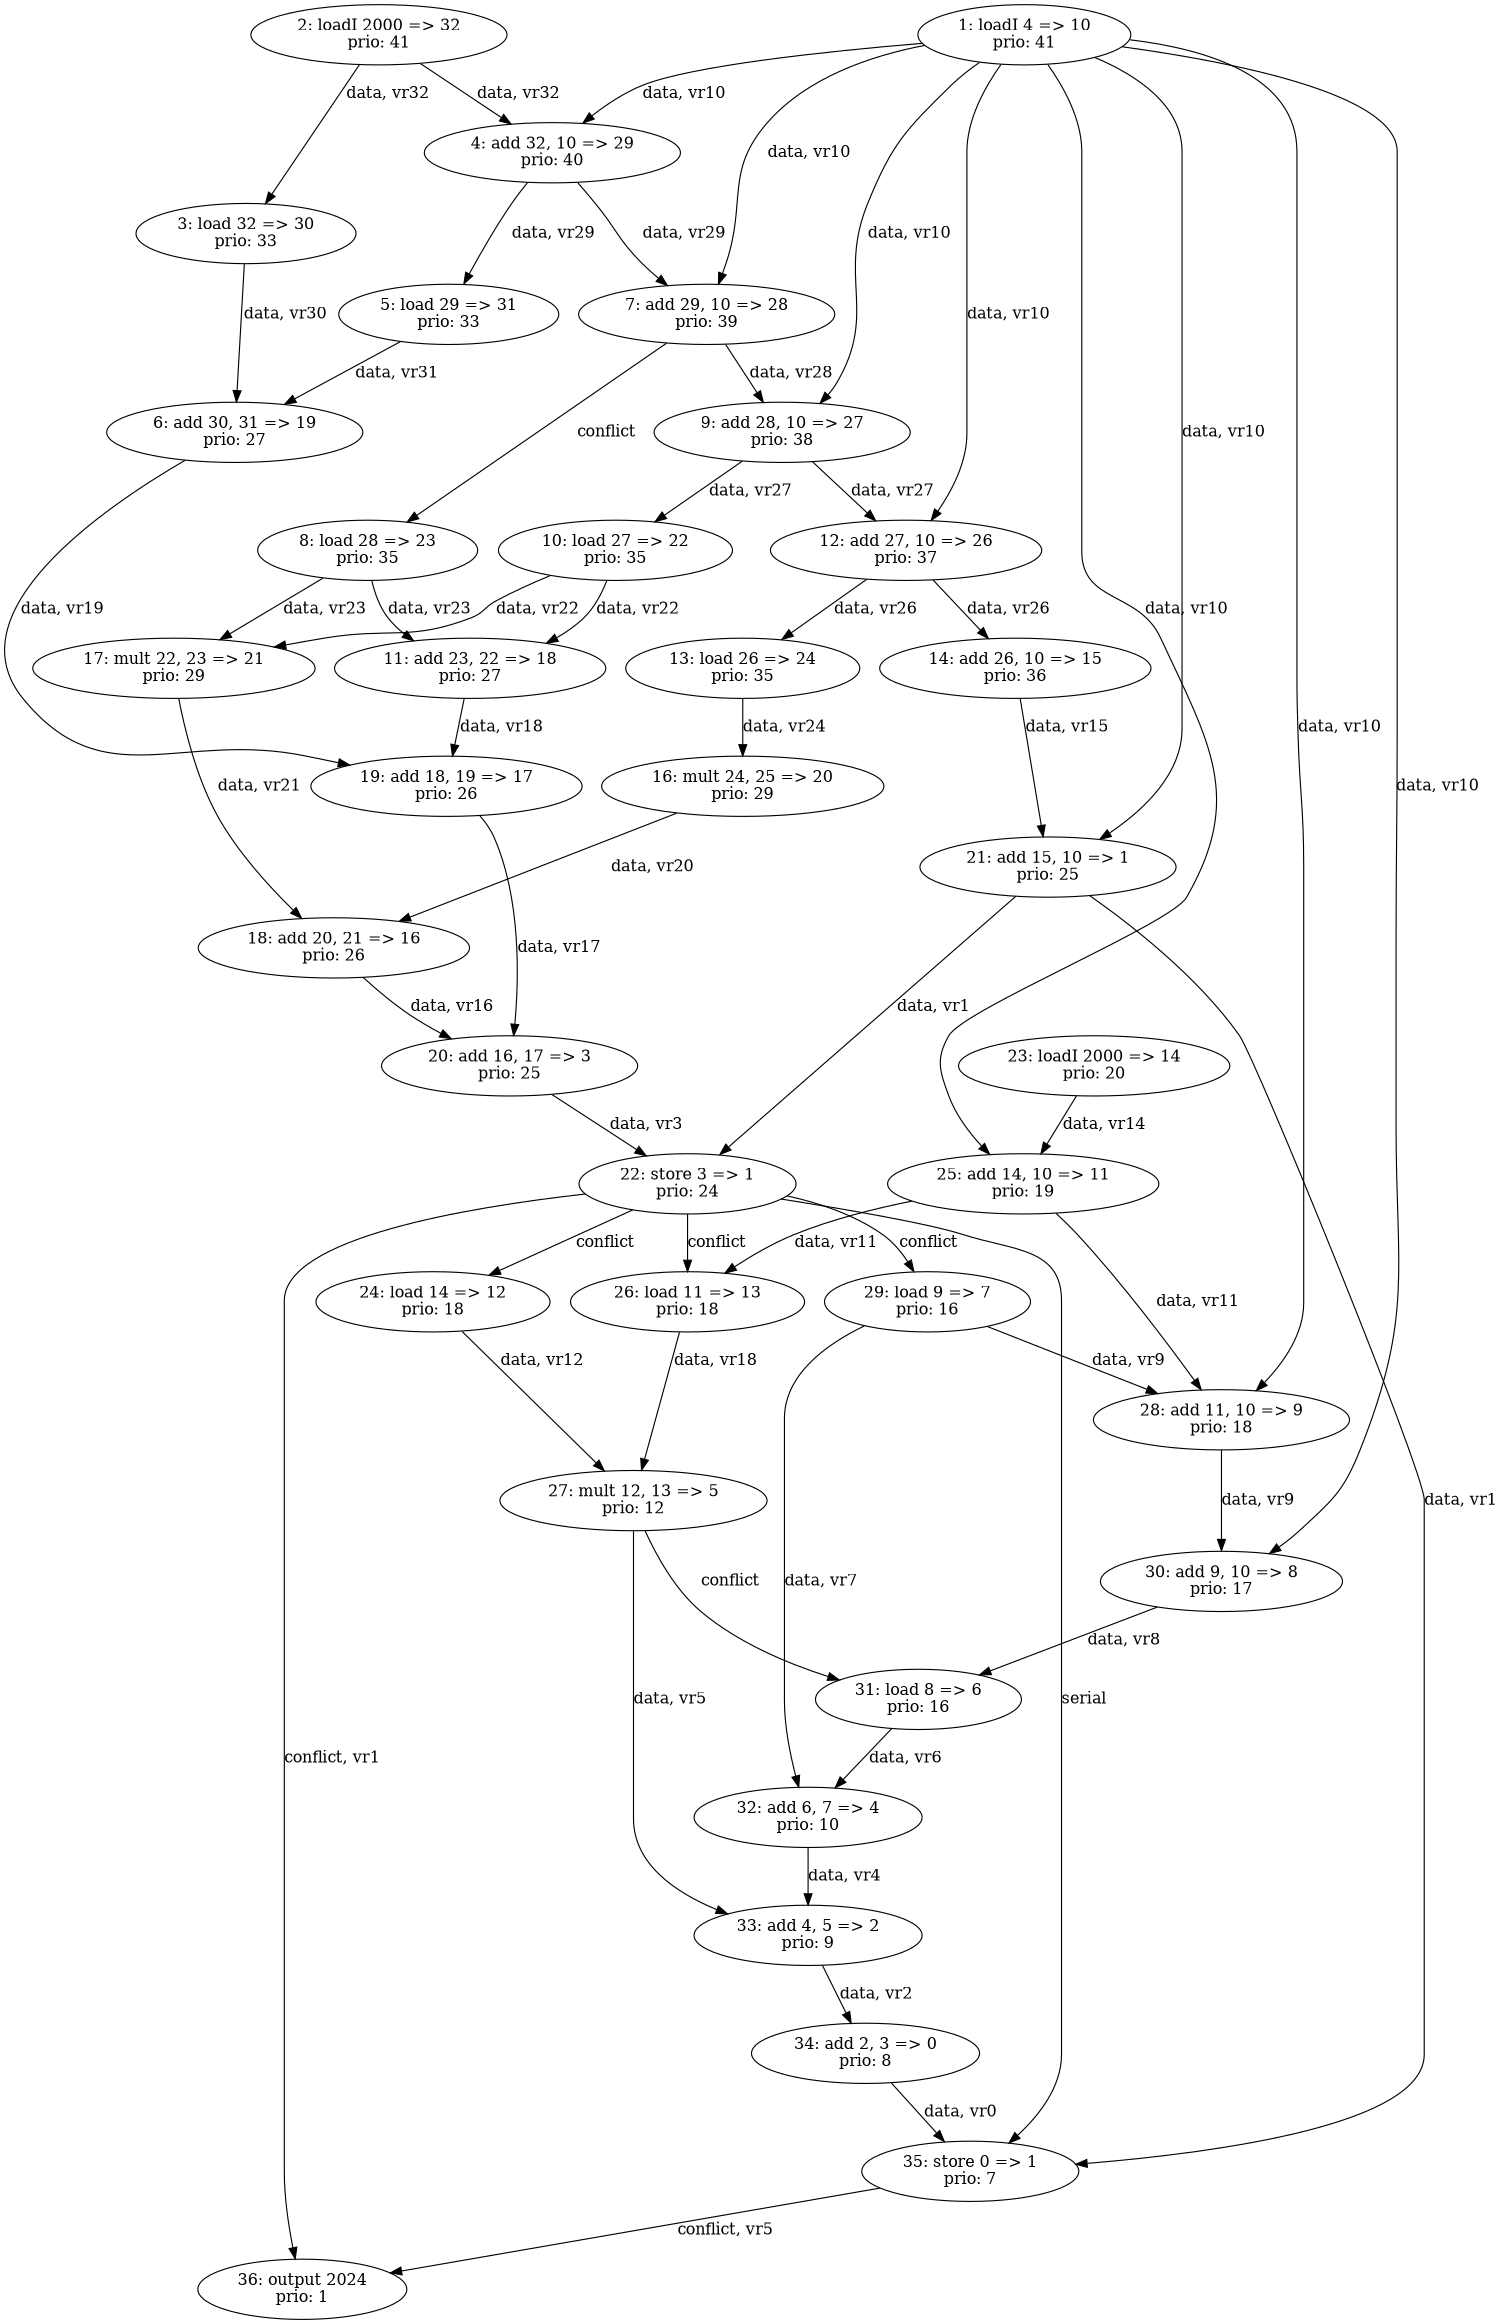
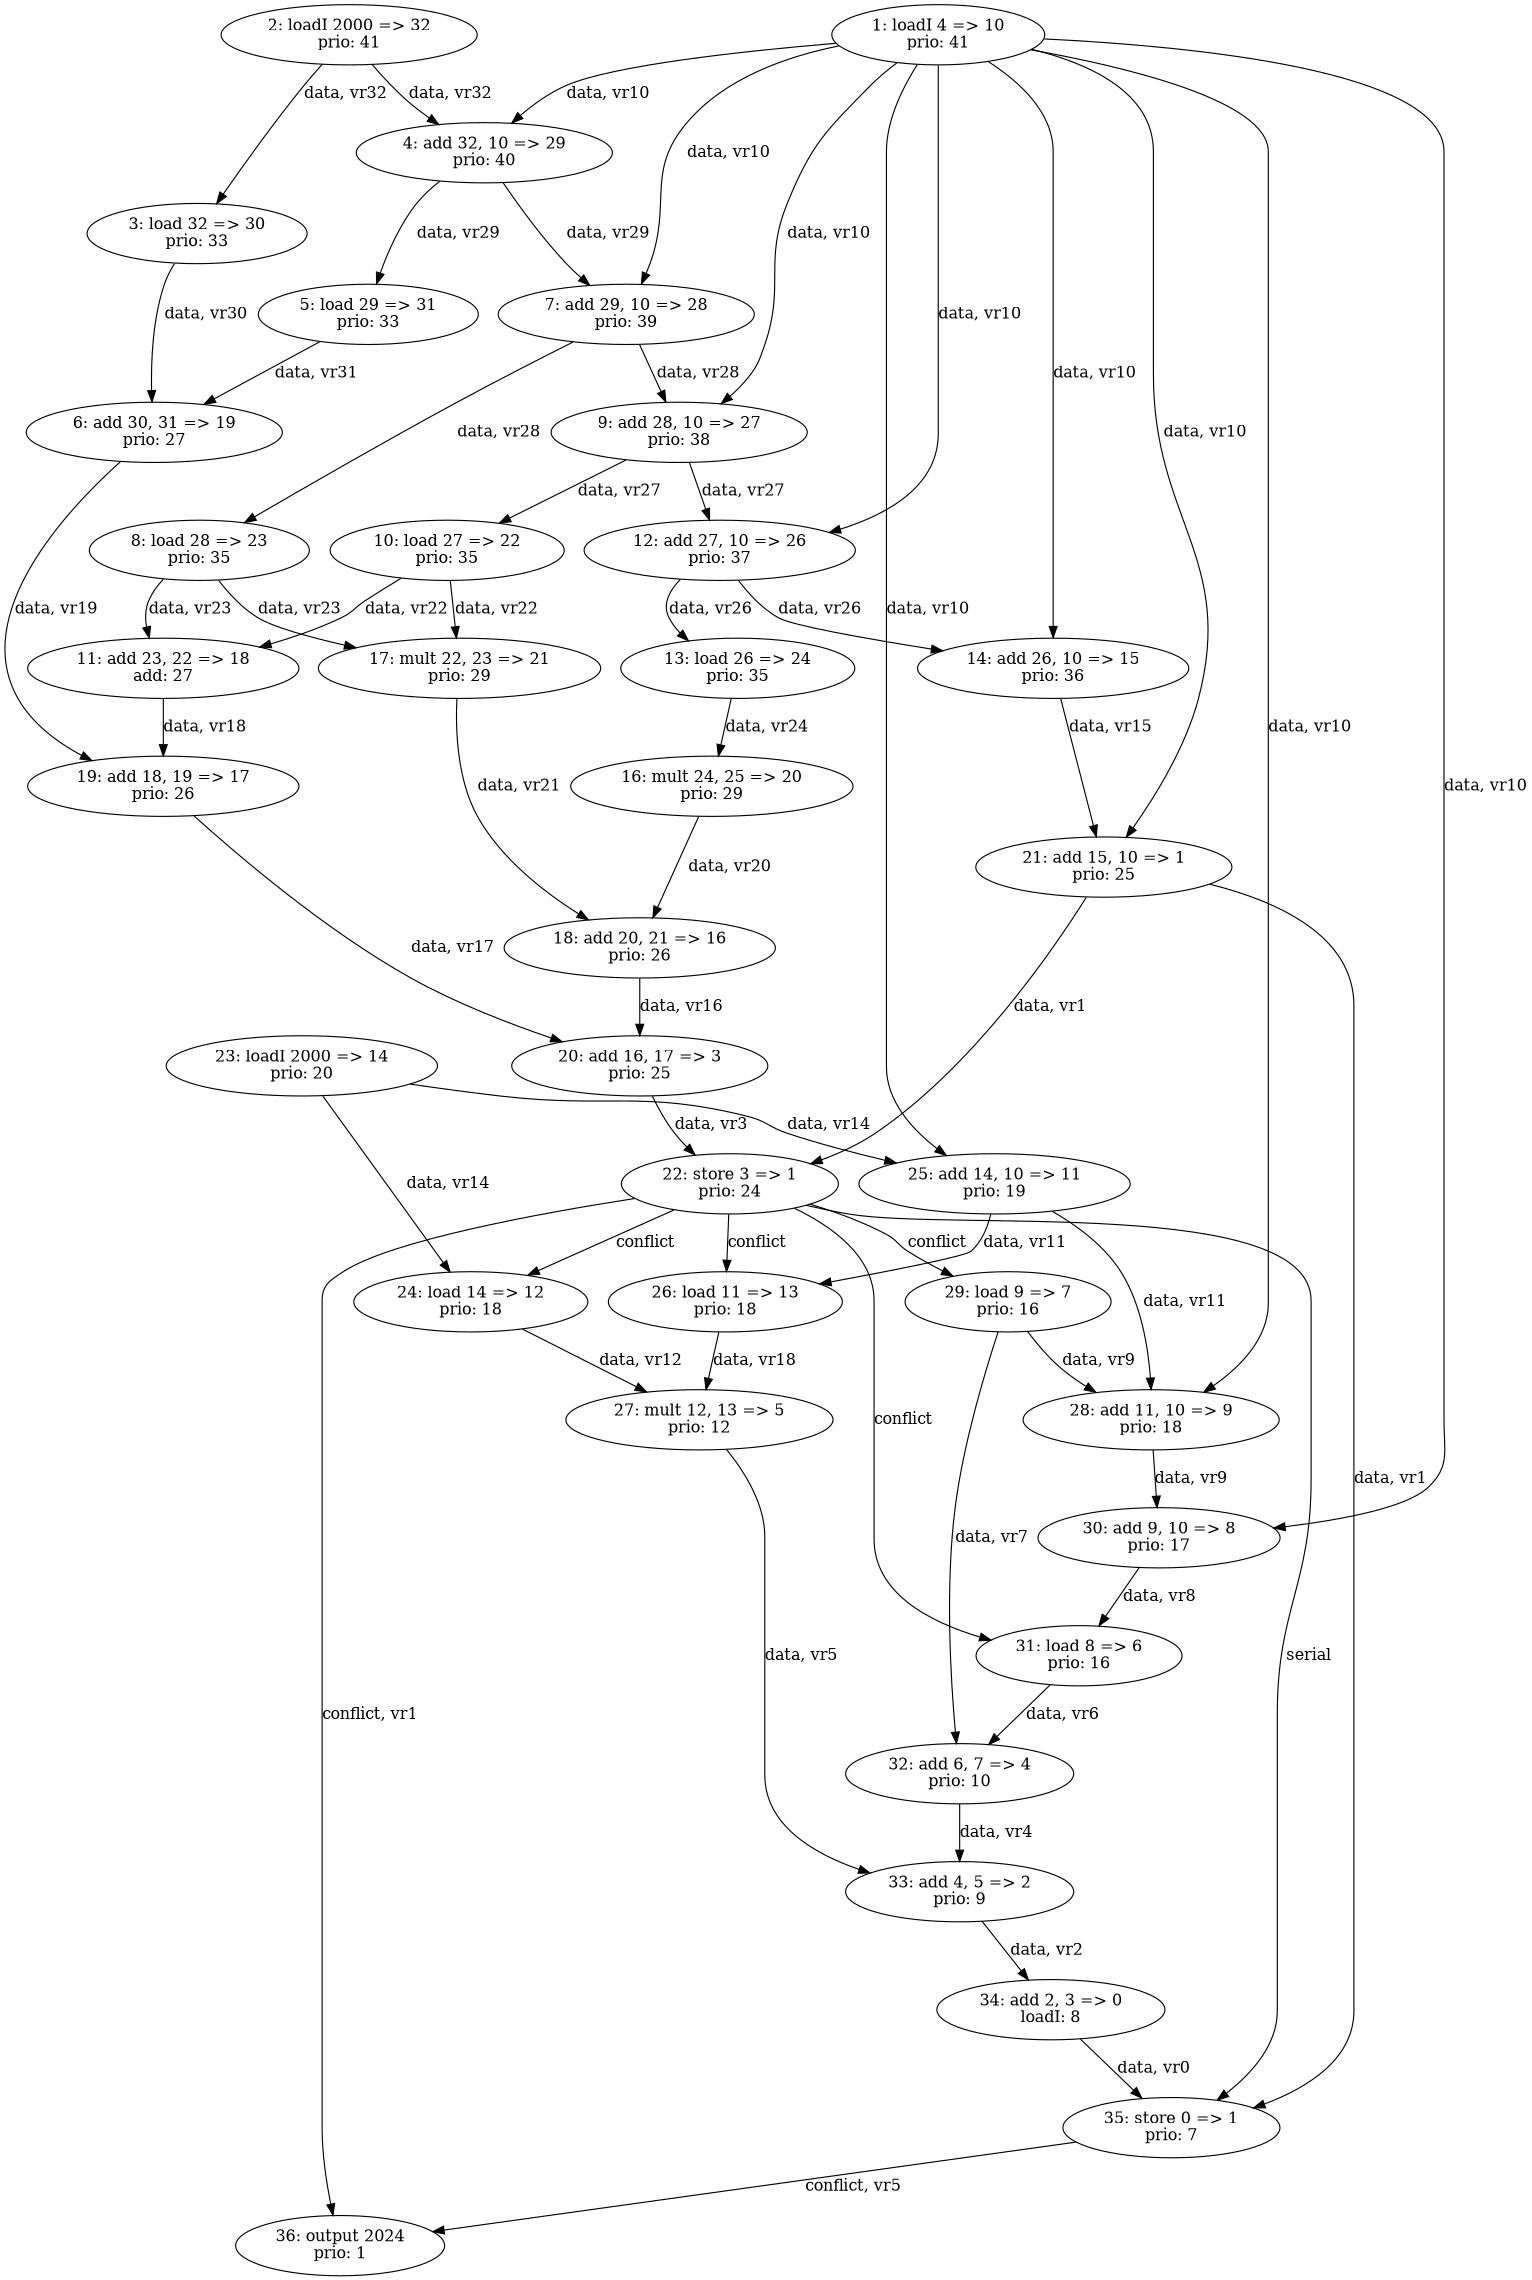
edge "1: loadI 4 => 10 prio: 41" -> "14: add 26, 10 => 15 prio: 36": added, label "data, vr10"
edge "7: add 29, 10 => 28 prio: 39" -> "8: load 28 => 23 prio: 35": label "conflict" -> "data, vr28"
node "11: add 23, 22 => 18 prio: 27": label "11: add 23, 22 => 18 prio: 27" -> "11: add 23, 22 => 18 add: 27"
edge "23: loadI 2000 => 14 prio: 20" -> "24: load 14 => 12 prio: 18": added, label "data, vr14"
edge "27: mult 12, 13 => 5 prio: 12" -> "31: load 8 => 6 prio: 16": now "22: store 3 => 1 prio: 24" -> "31: load 8 => 6 prio: 16"
node "34: add 2, 3 => 0 prio: 8": label "34: add 2, 3 => 0 prio: 8" -> "34: add 2, 3 => 0 loadI: 8"
